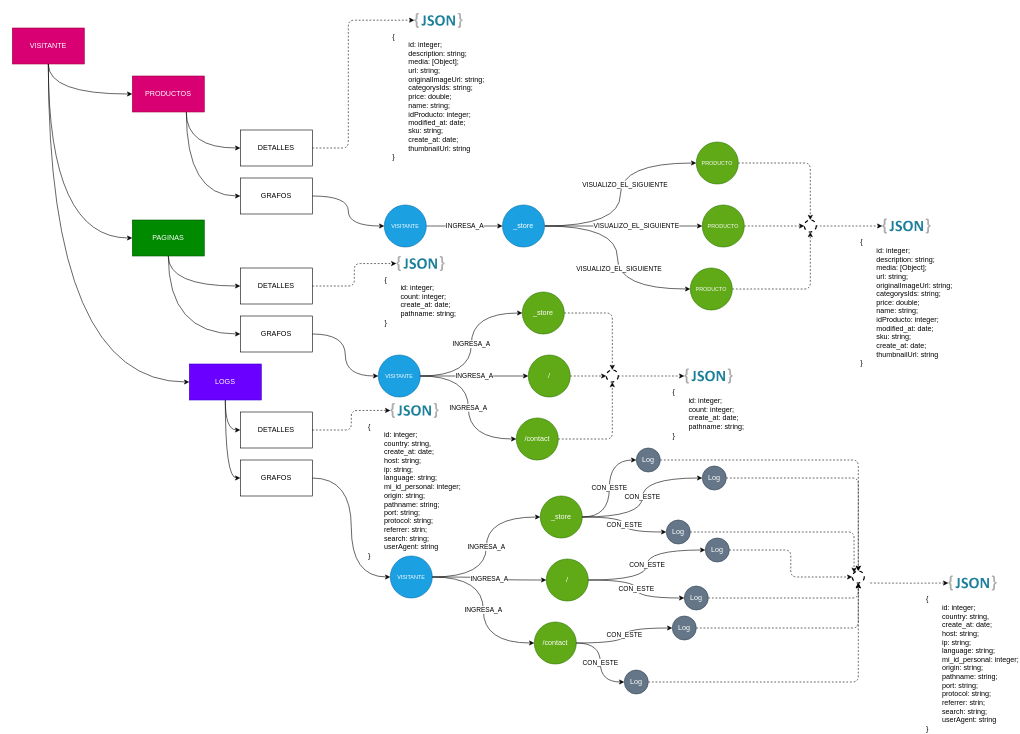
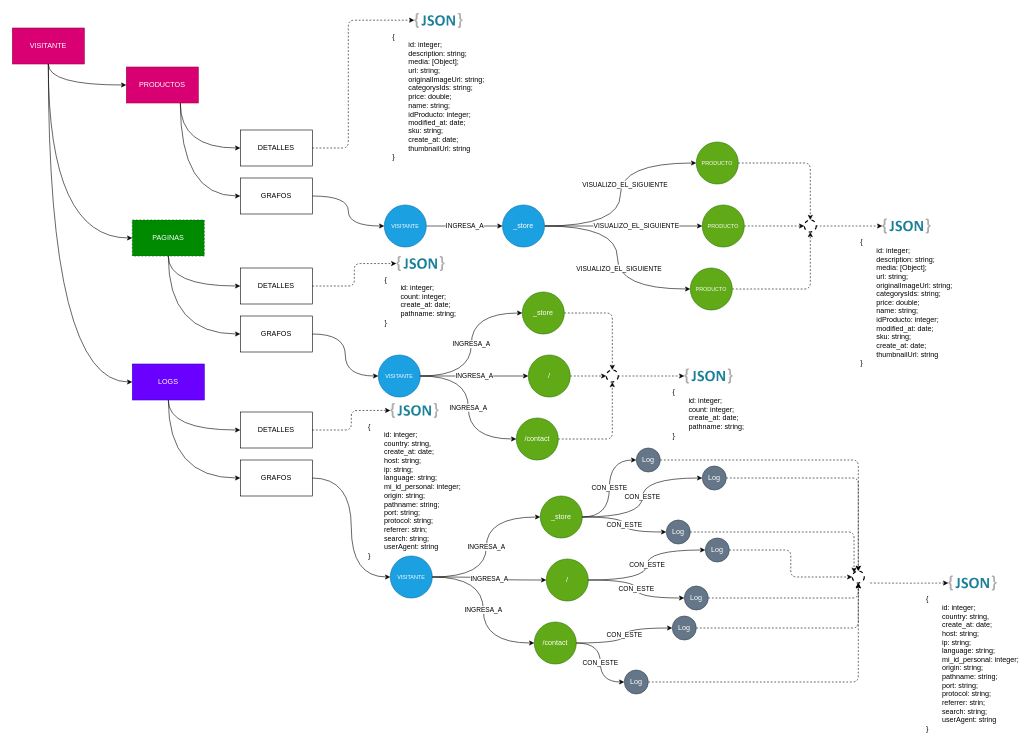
node "PRODUCTOS": moved (168, 94) -> (162, 85)
node "PAGINAS": style solid -> dashed
node "LOGS": moved (225, 382) -> (168, 382)
